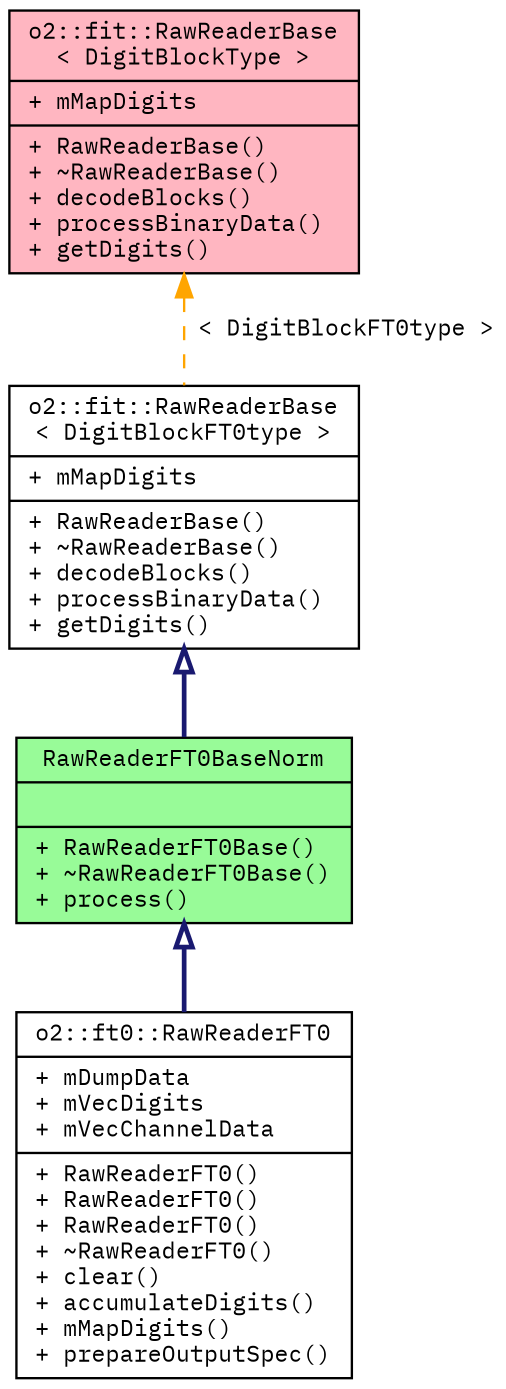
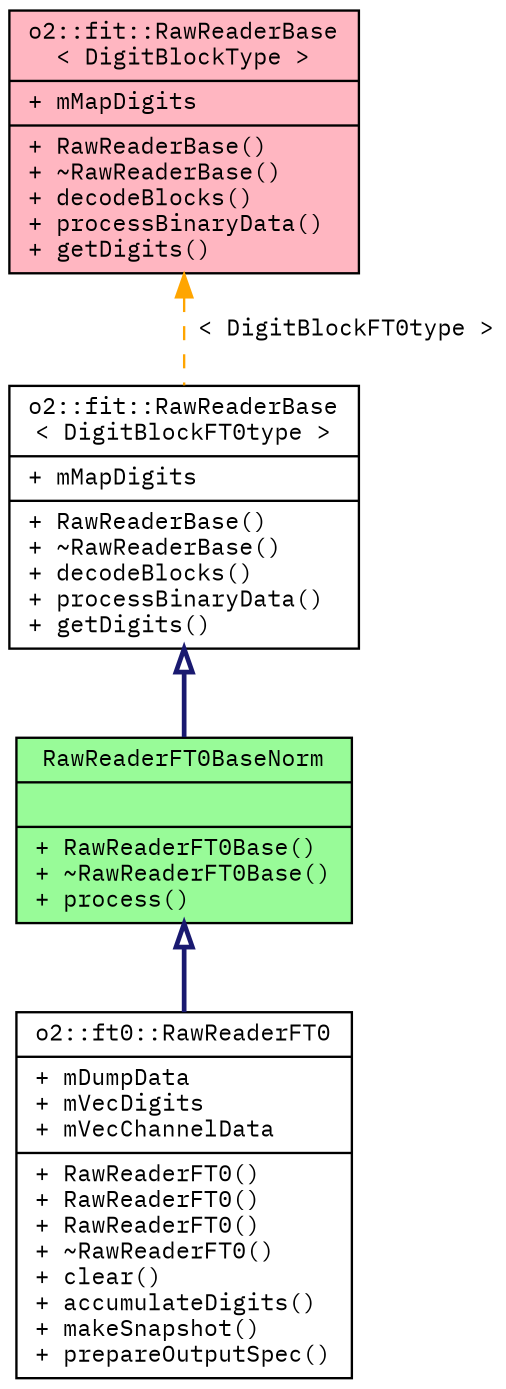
node "o2::ft0::RawReaderFT0": text "+ mMapDigits()" -> "+ makeSnapshot()"
